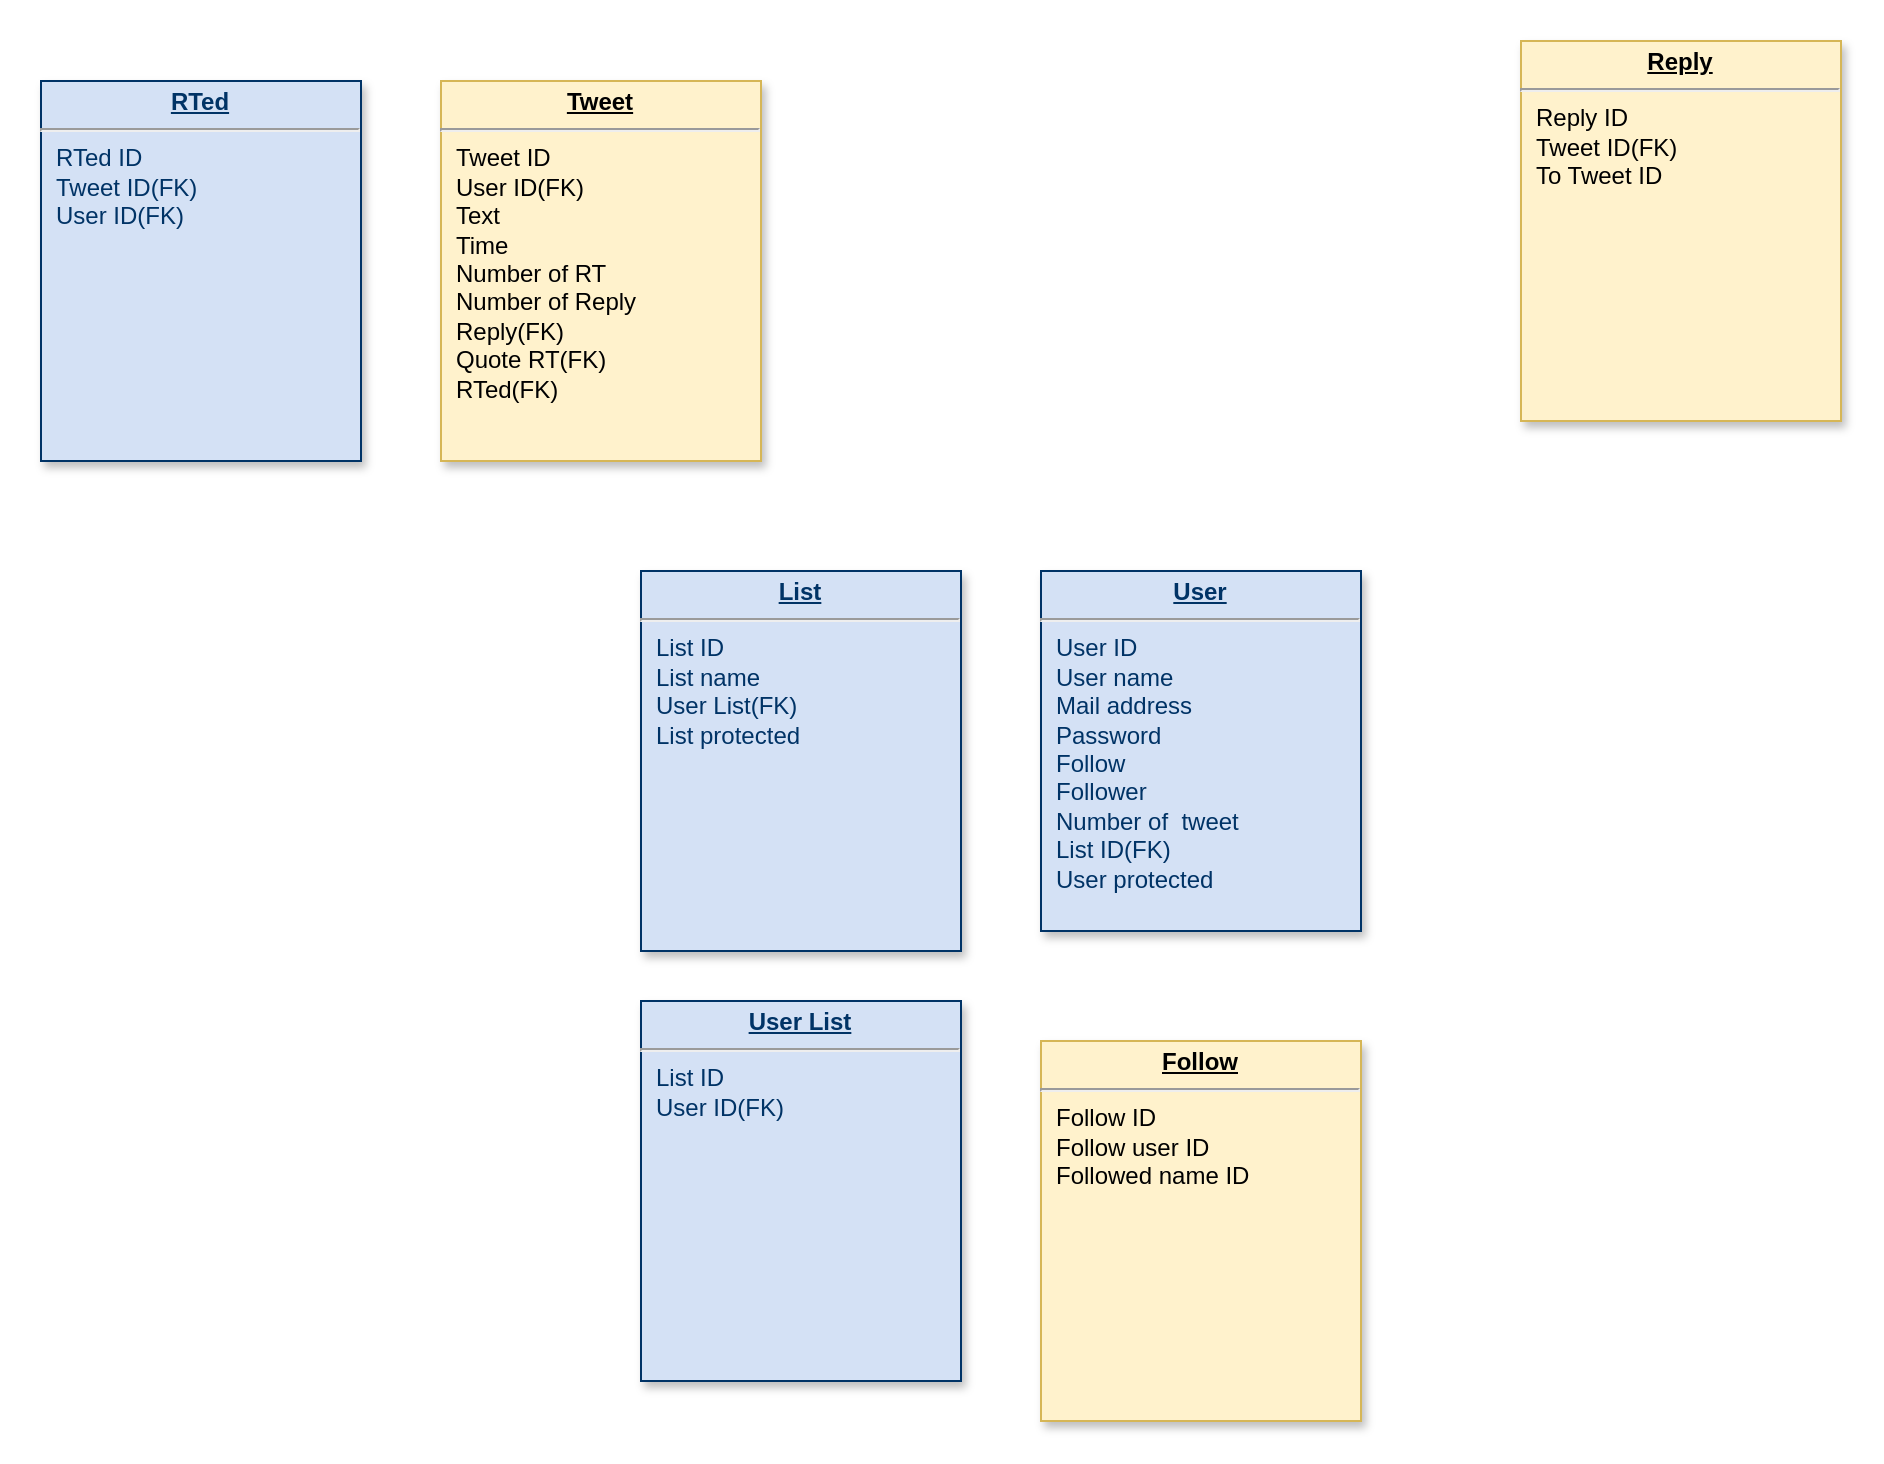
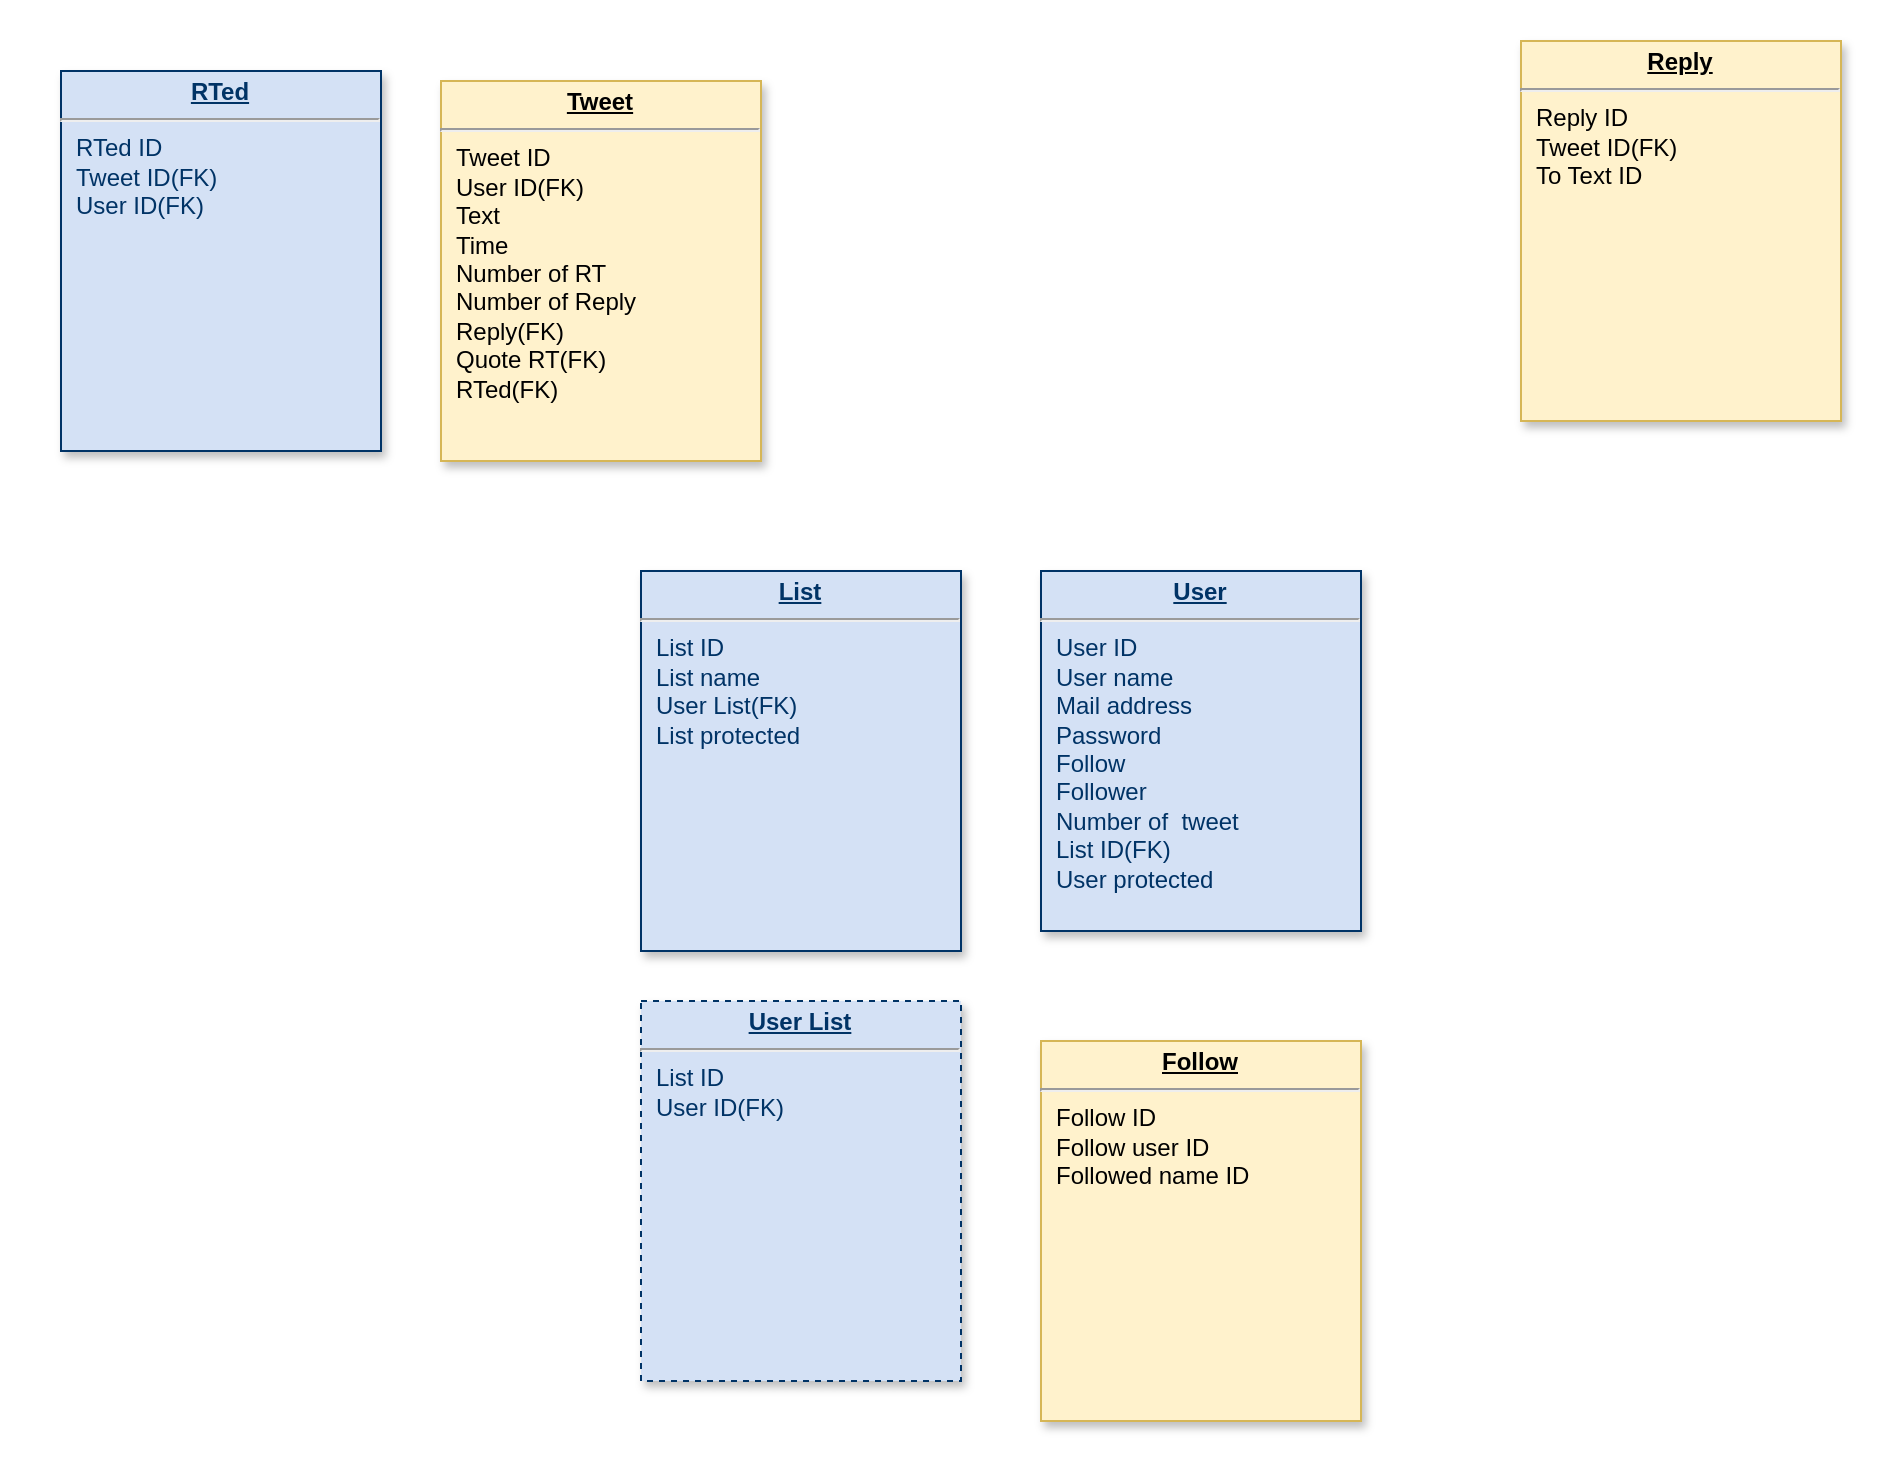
node "Reply Reply ID Tweet ID(FK) To Tweet ID": label "Reply Reply ID Tweet ID(FK) To Tweet ID" -> "Reply Reply ID Tweet ID(FK) To Text ID"
node "RTed RTed ID Tweet ID(FK) User ID(FK)": moved (201, 271) -> (221, 261)
node "User List List ID User ID(FK)": style solid -> dashed
